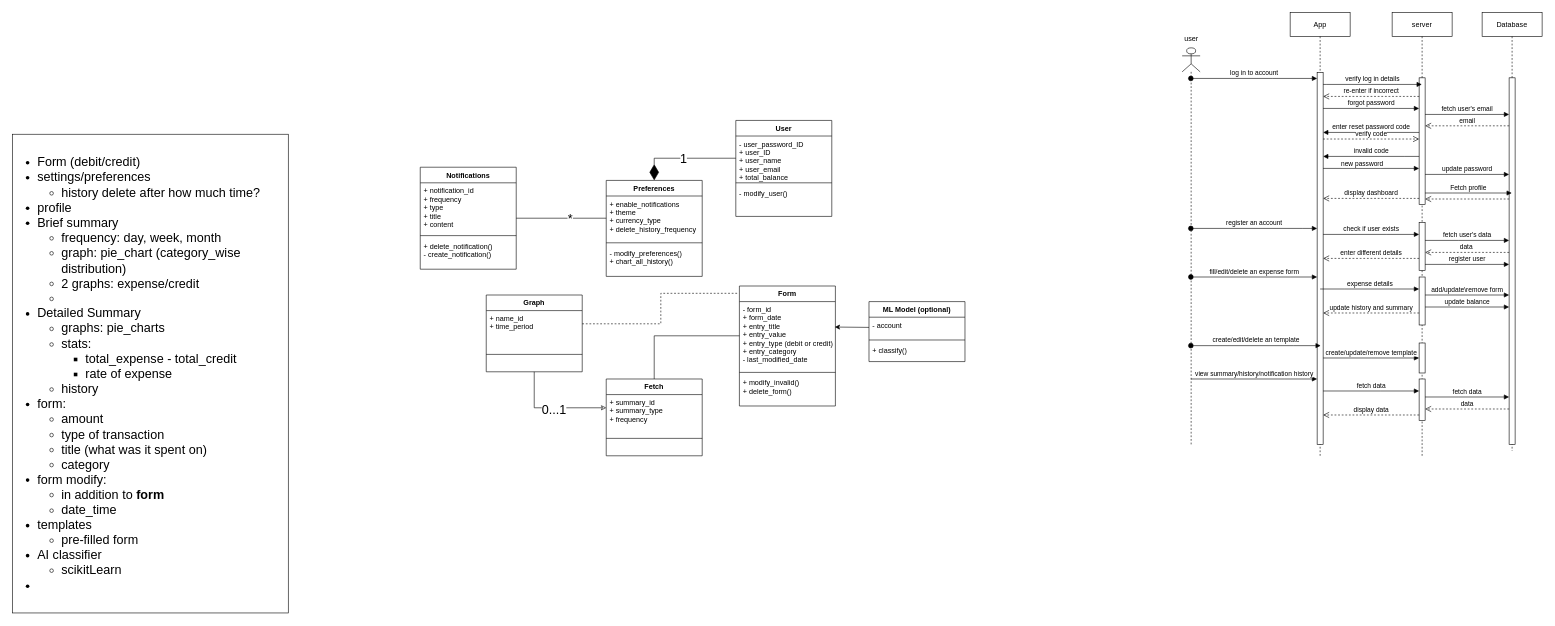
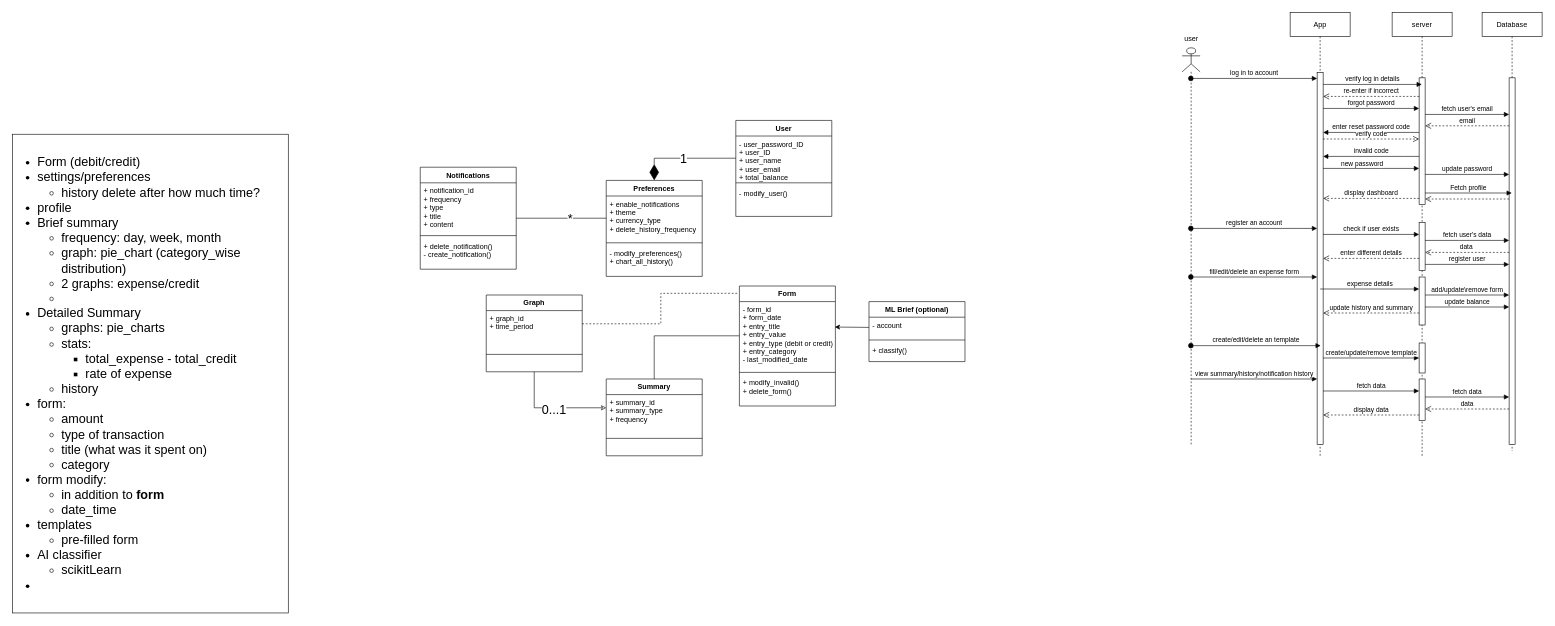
node "ML Model (optional)": label "ML Model (optional)" -> "ML Brief (optional)"
node "+ name_id + time_period": label "+ name_id + time_period" -> "+ graph_id + time_period"
node "Fetch": label "Fetch" -> "Summary"
